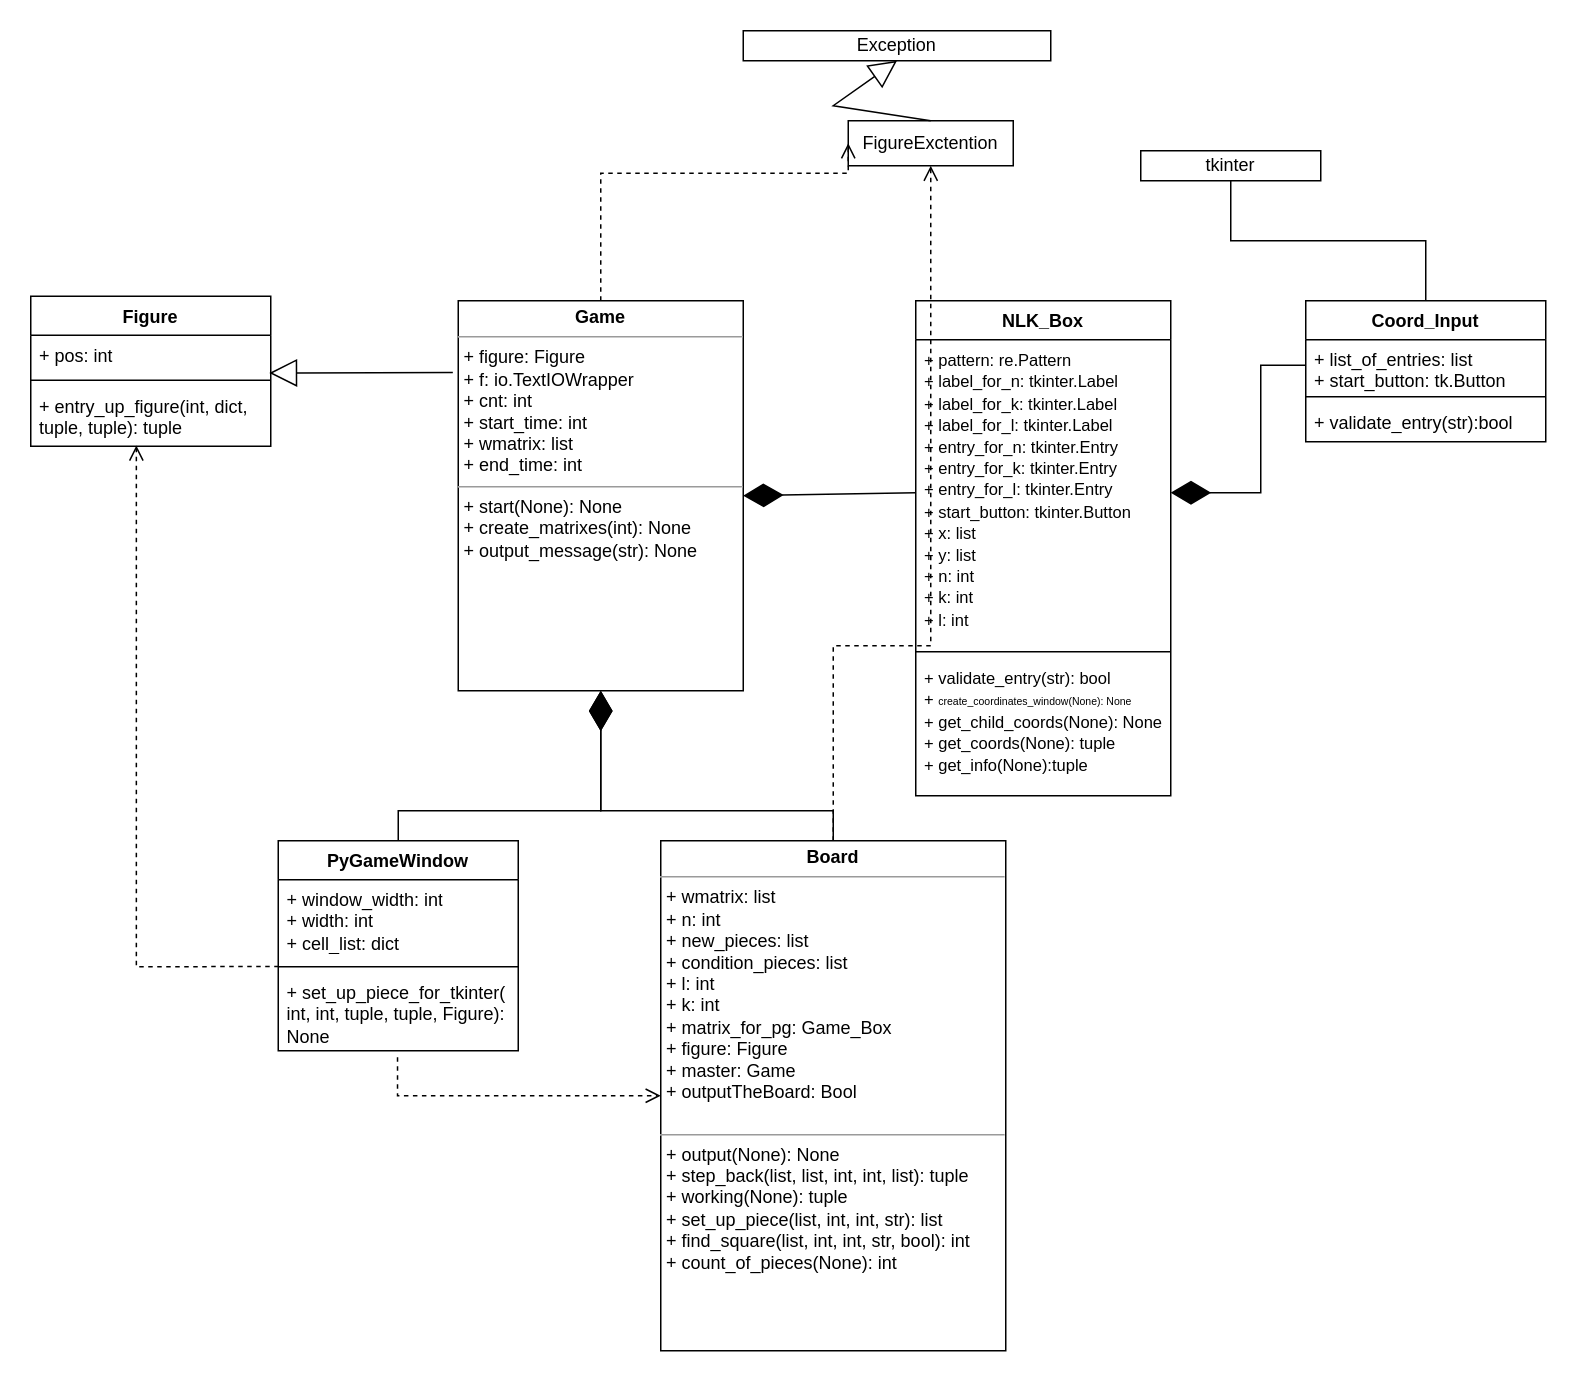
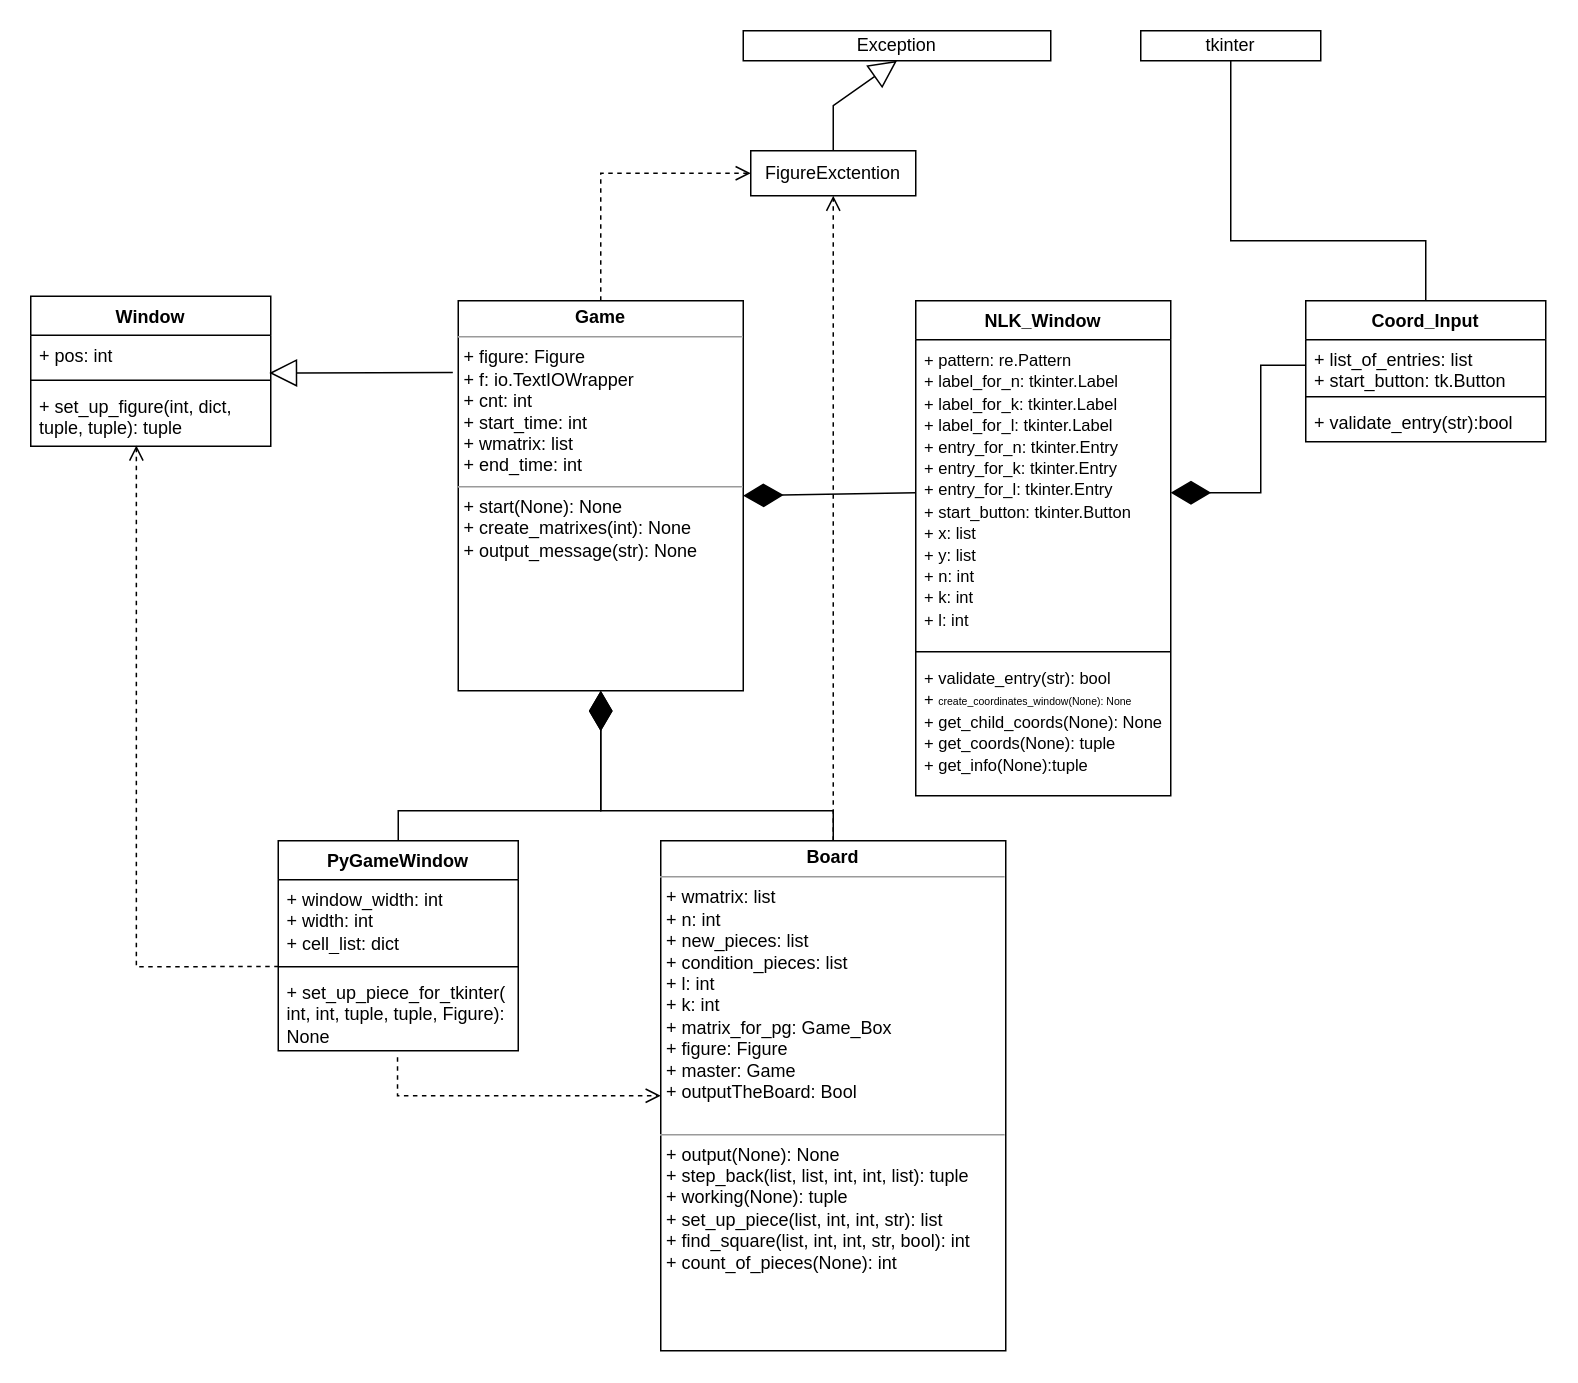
node "FigureExctention": moved (931, 143) -> (833, 173)
node "tkinter": moved (1231, 166) -> (1231, 46)
node "Figure": label "Figure" -> "Window"
node "NLK_Box": label "NLK_Box" -> "NLK_Window"
node "+ entry_up_figure(int, dict, tuple, tuple): tuple": label "+ entry_up_figure(int, dict, tuple, tuple): tuple" -> "+ set_up_figure(int, dict, tuple, tuple): tuple"
